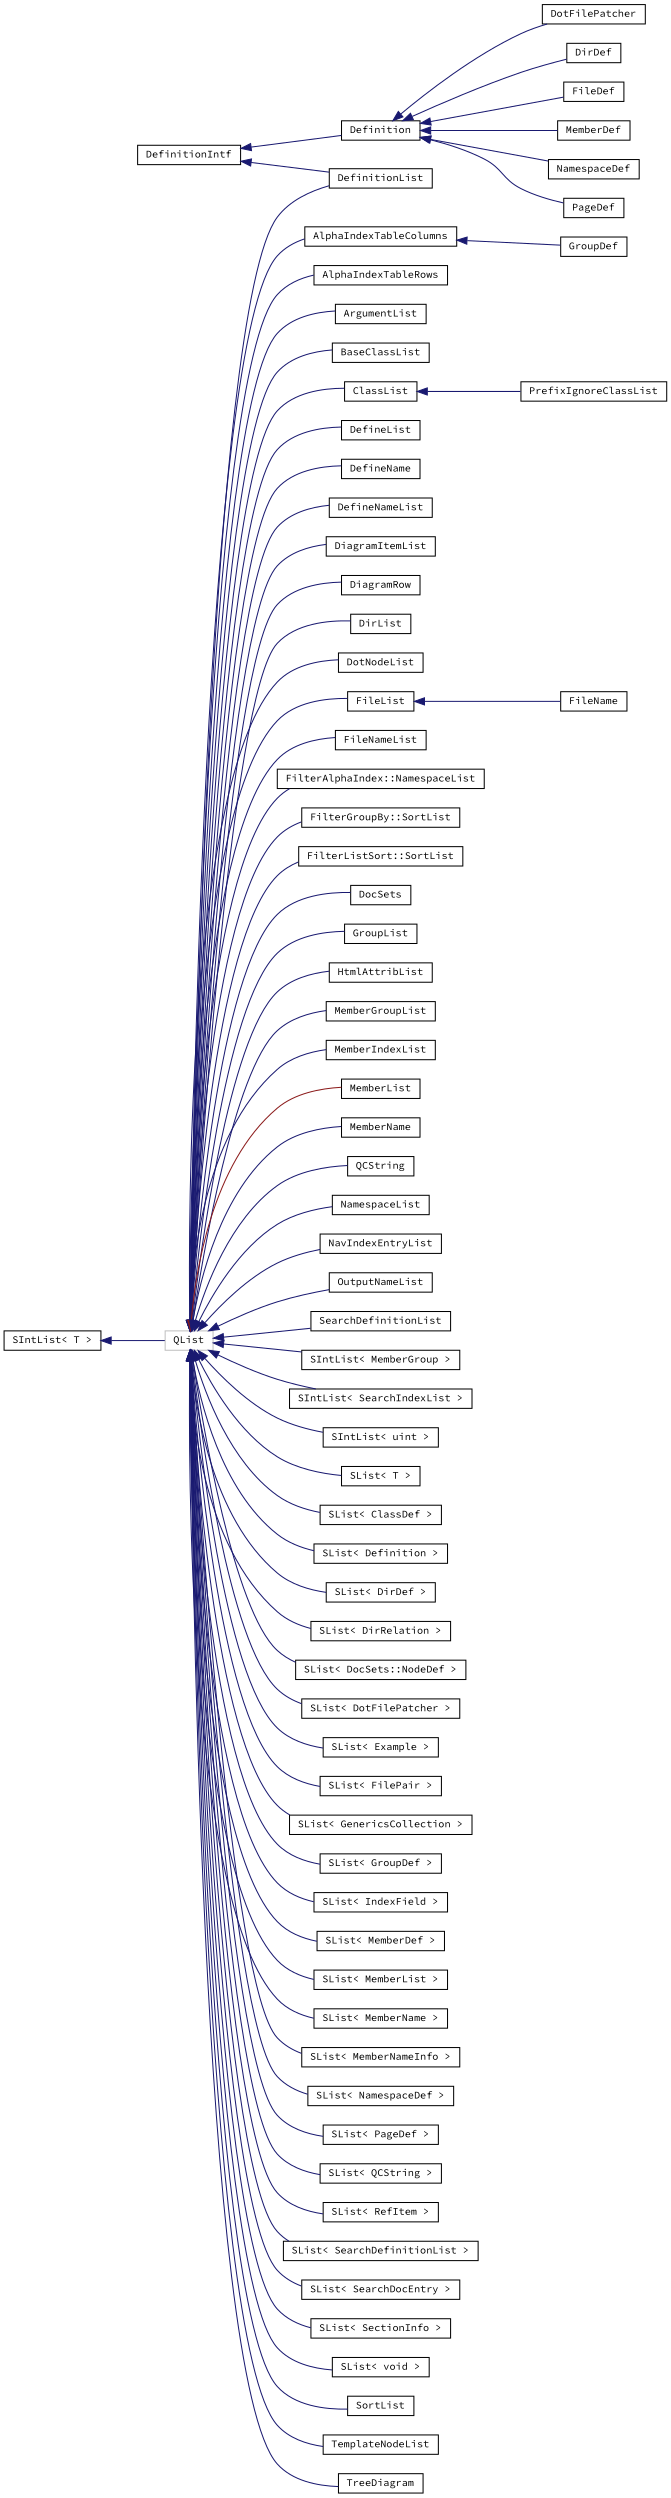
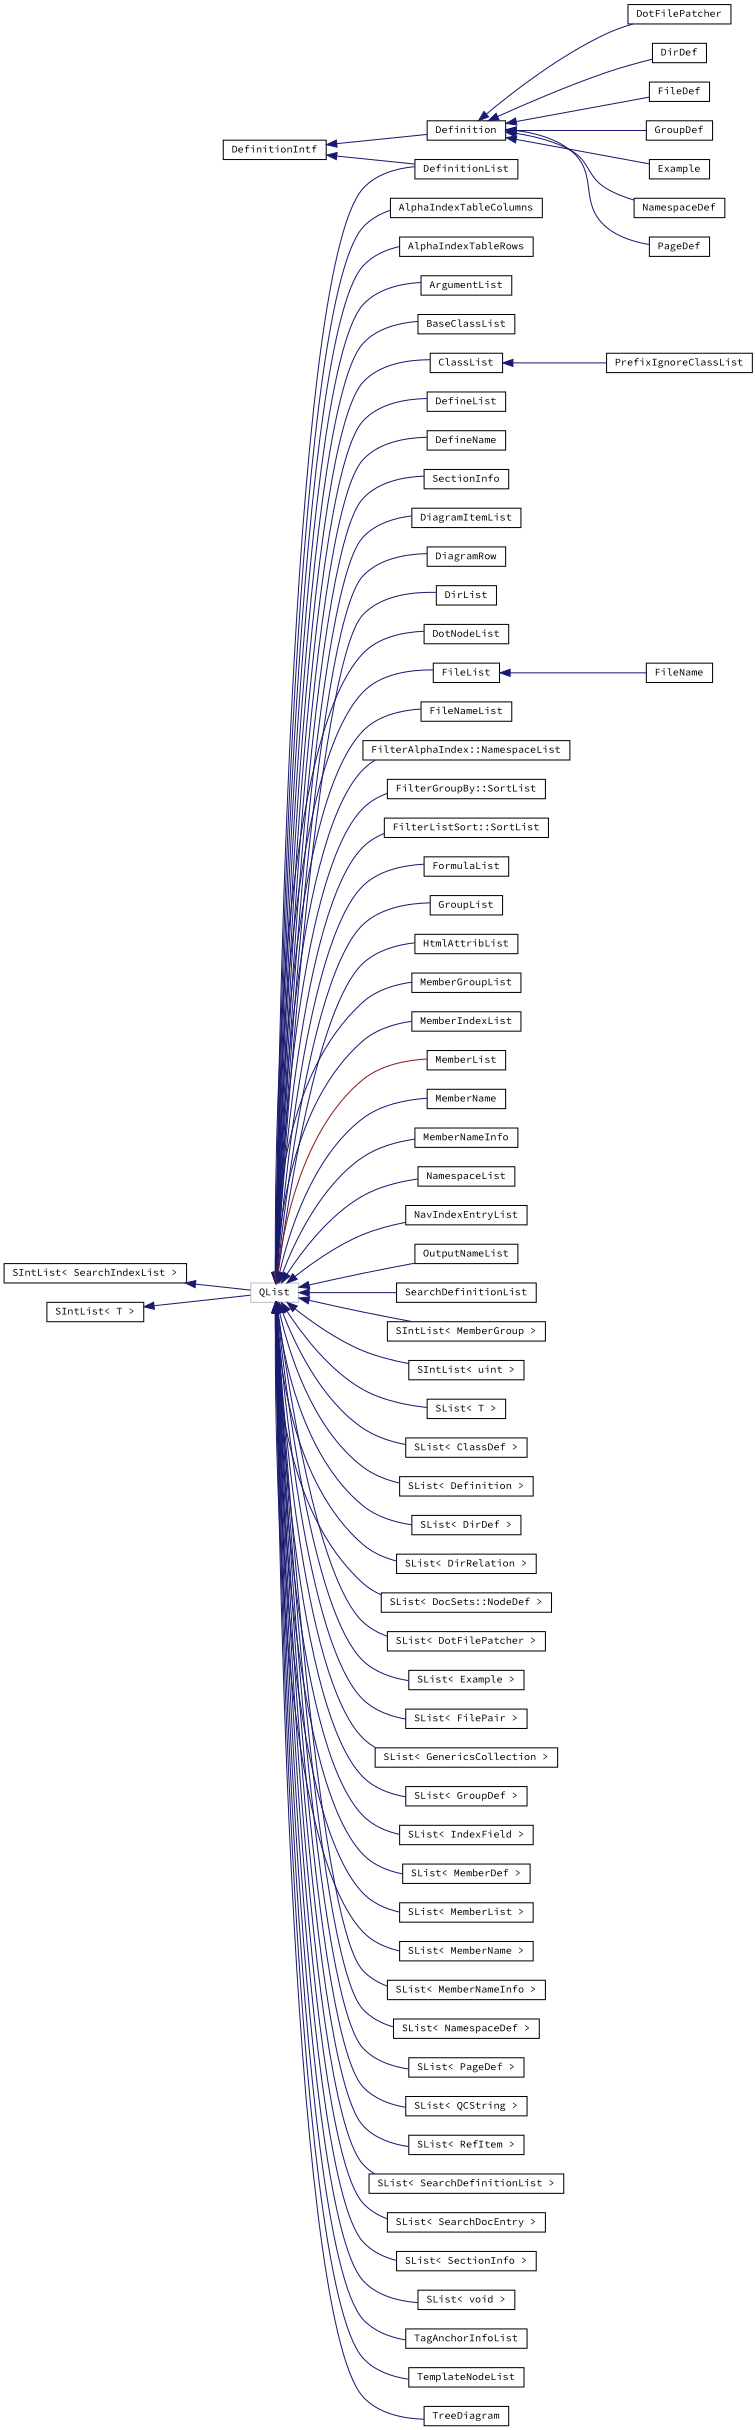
node "MemberDef": label "MemberDef" -> "Example"
edge "GroupDef" -> "AlphaIndexTableColumns": now "GroupDef" -> "Definition"
node "DefineNameList": label "DefineNameList" -> "SectionInfo"
node "DocSets": label "DocSets" -> "FormulaList"
node "QCString": label "QCString" -> "MemberNameInfo"
edge "SIntList< SearchIndexList >" -> "QList": reversed
node "SortList": label "SortList" -> "TagAnchorInfoList"
